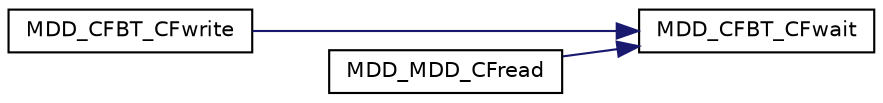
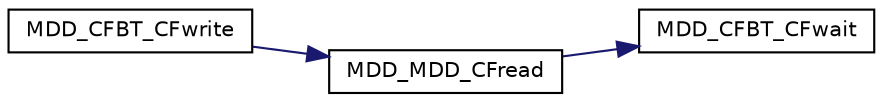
edge "MDD_CFBT_CFwrite" -> "MDD_CFBT_CFwait": now "MDD_CFBT_CFwrite" -> "MDD_MDD_CFread"
